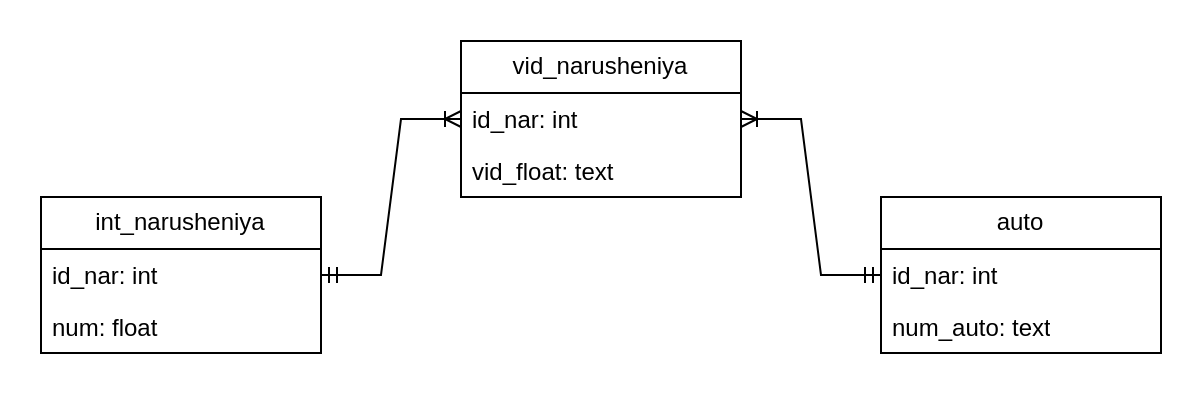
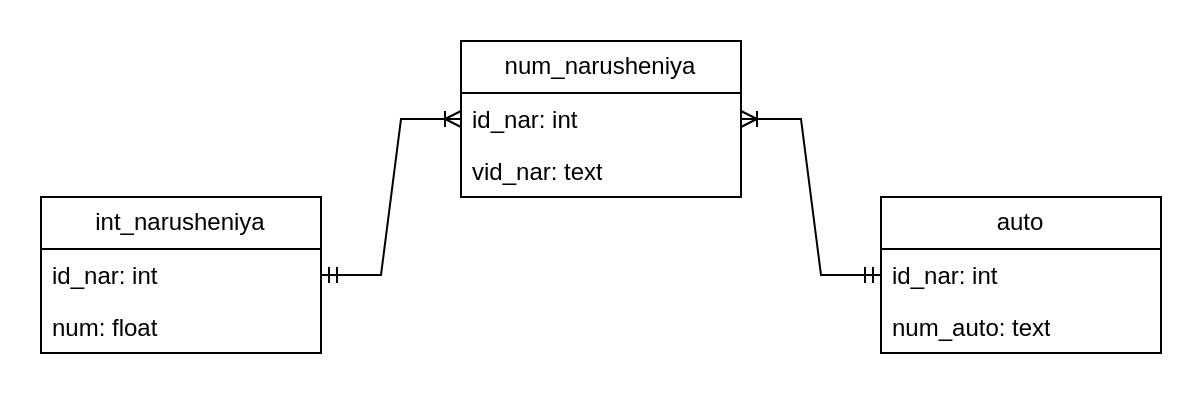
node "vid_narusheniya": label "vid_narusheniya" -> "num_narusheniya"
node "vid_float: text": label "vid_float: text" -> "vid_nar: text"
